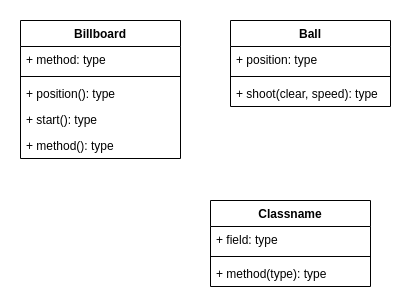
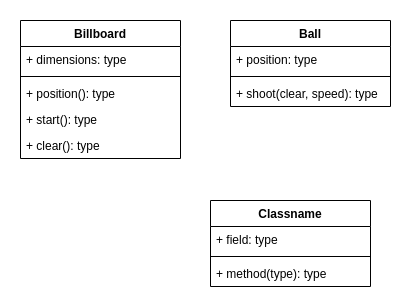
node "+ method: type": label "+ method: type" -> "+ dimensions: type"
node "+ method(): type": label "+ method(): type" -> "+ clear(): type"
